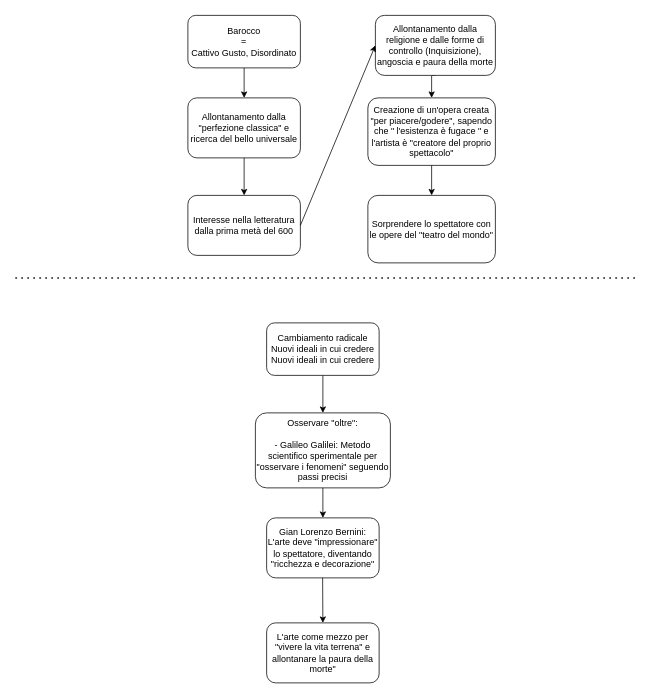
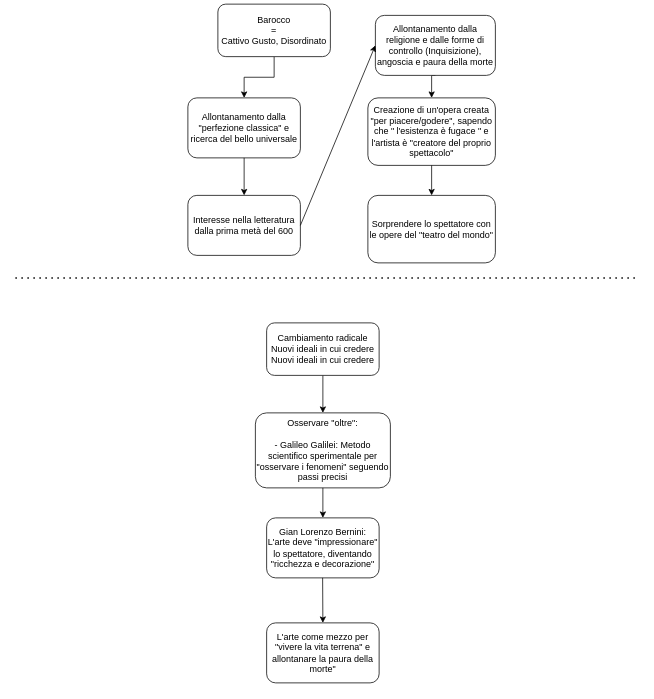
node "Barocco = Cattivo Gusto, Disordinato": moved (244, 42) -> (274, 30)
